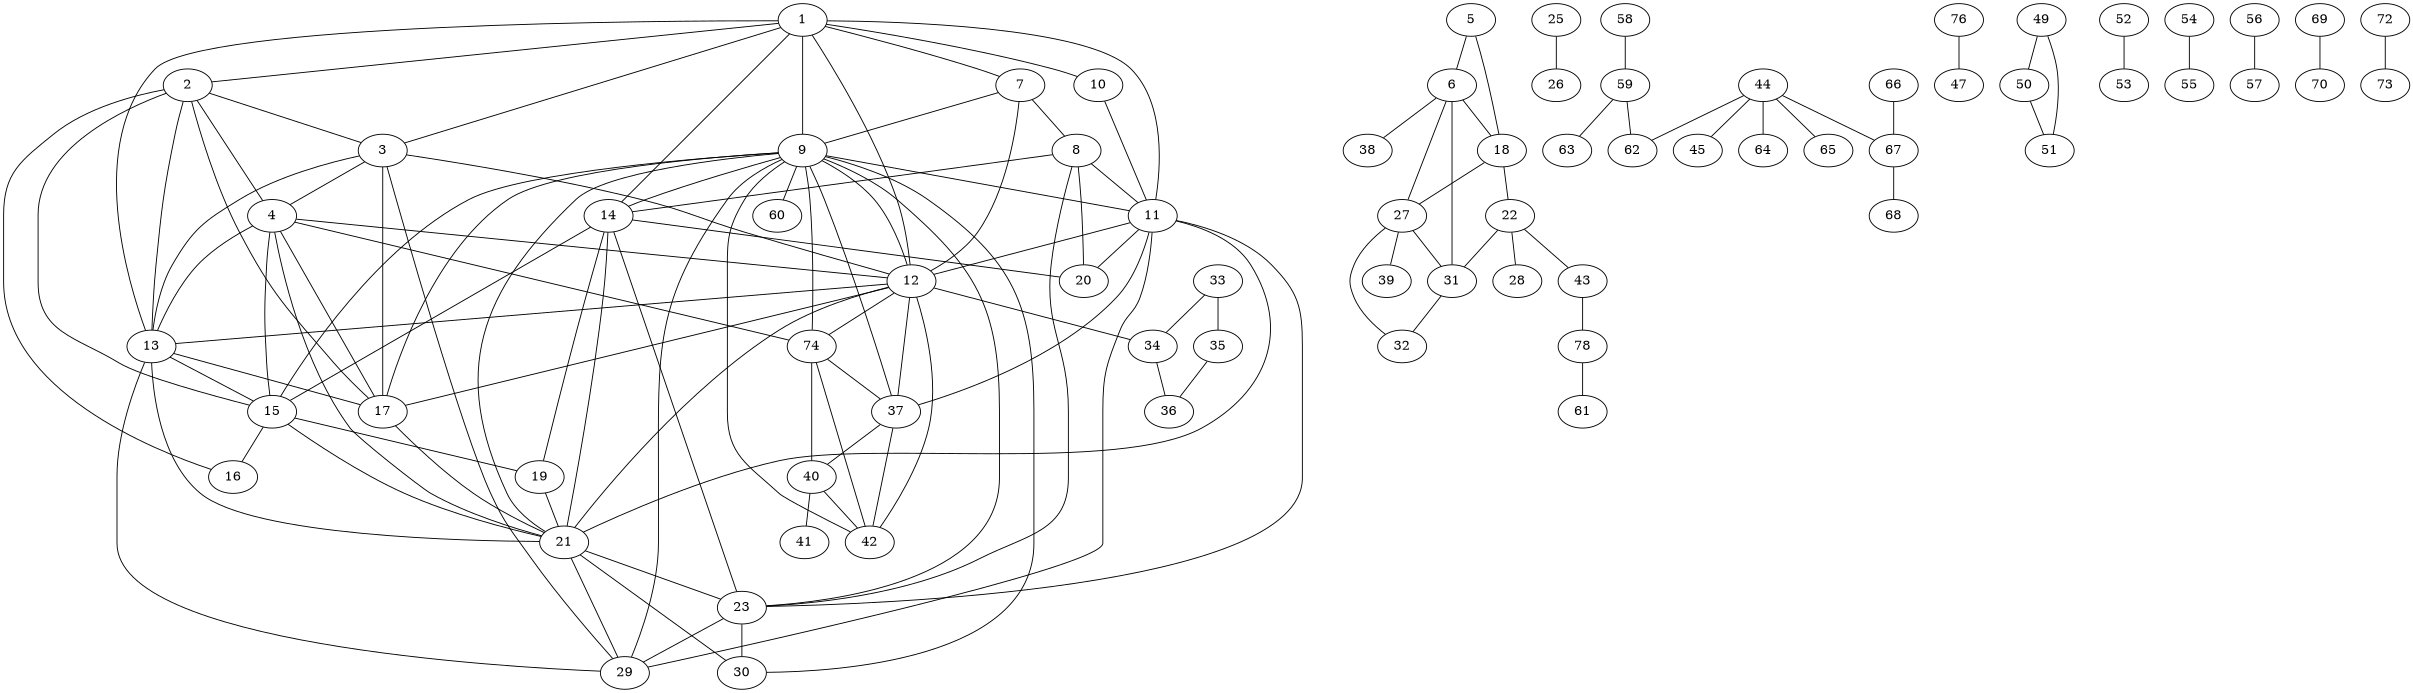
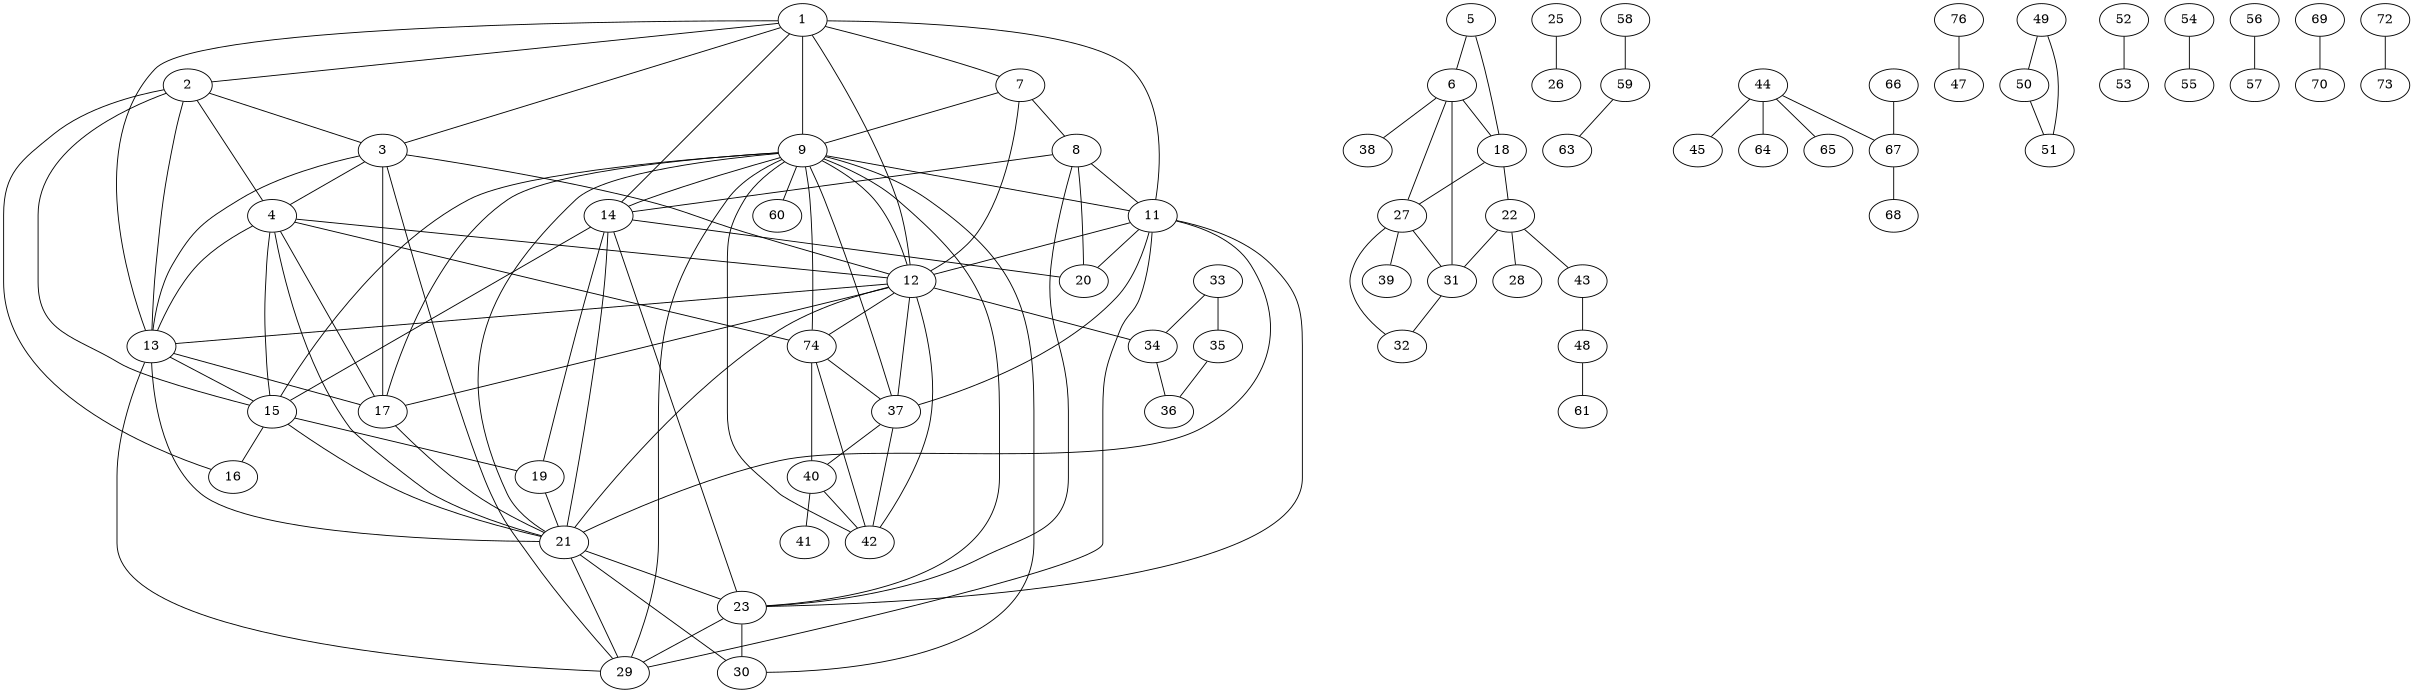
node "10": removed
node "62": removed
edge "2" -- "17": removed
node "78": label "78" -> "48"
